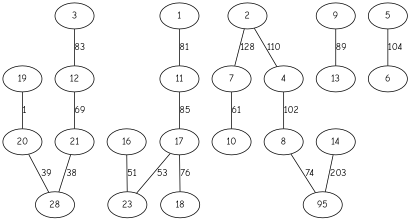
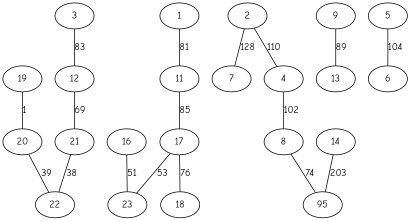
node "10": removed
node "28": label "28" -> "22"
